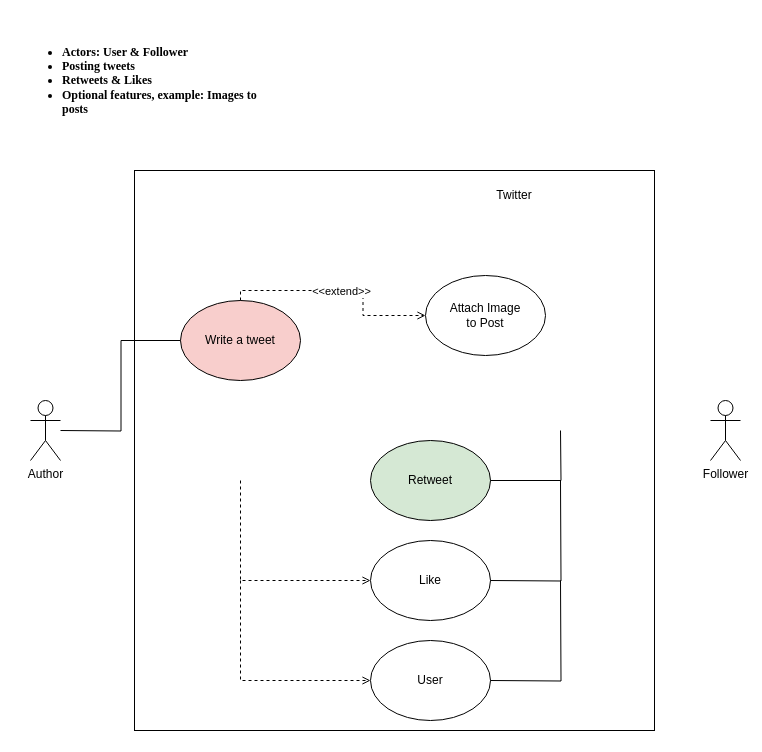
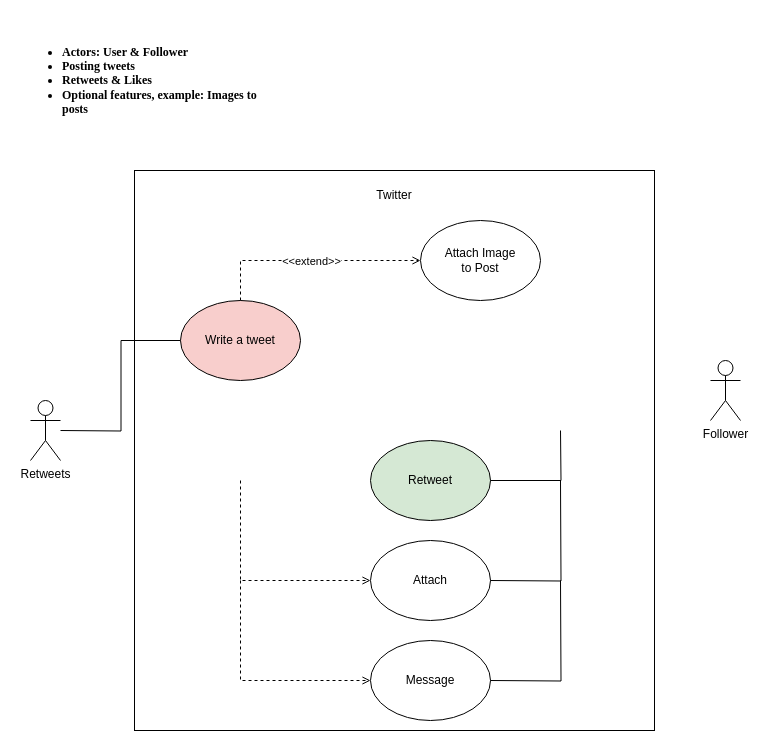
node "Twitter": moved (515, 196) -> (395, 196)
node "Attach Image to Post": moved (486, 316) -> (481, 261)
node "Follower": moved (726, 431) -> (726, 391)
node "Author": label "Author" -> "Retweets"
node "Like": label "Like" -> "Attach"
node "User": label "User" -> "Message"
